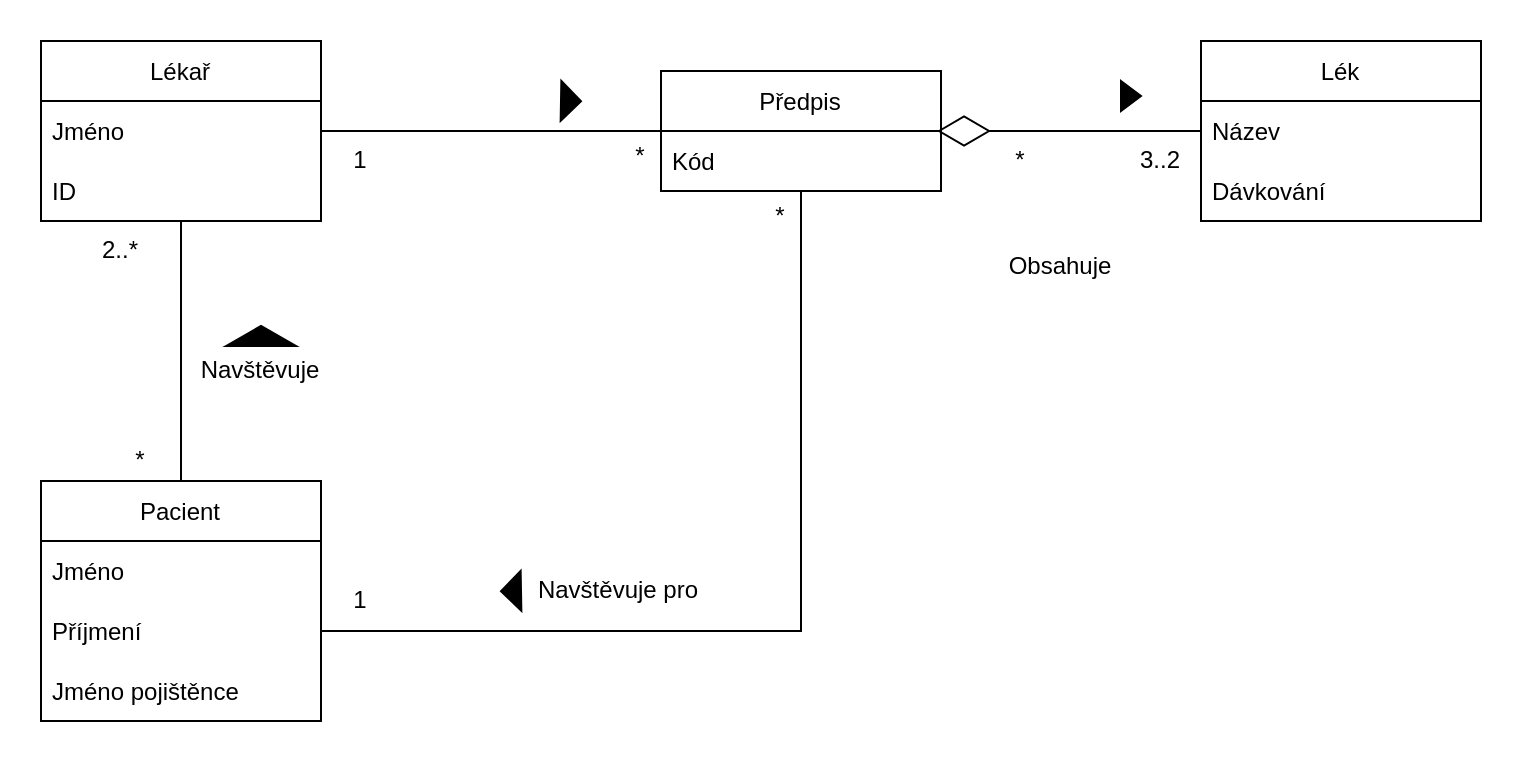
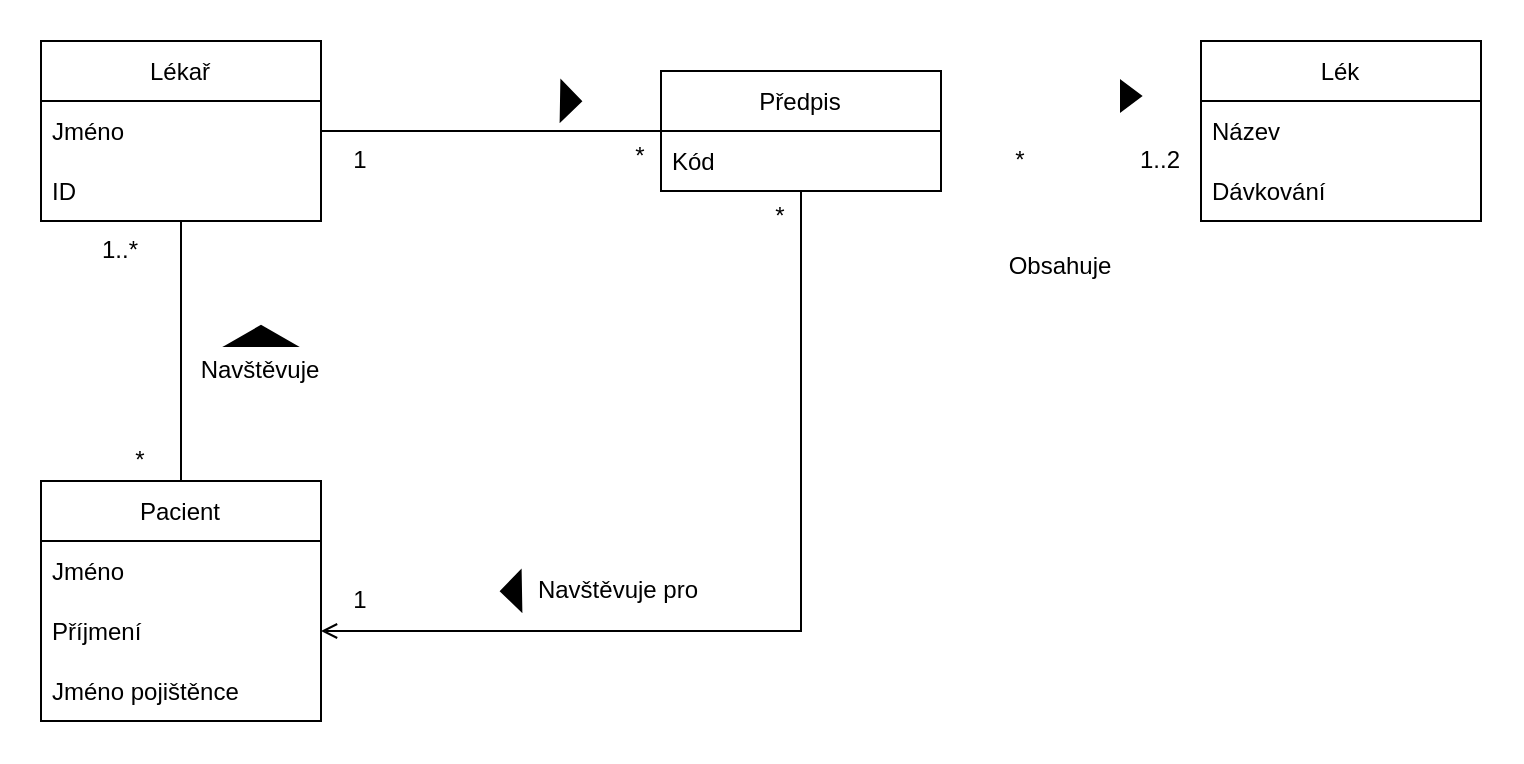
edge "Název" -> "Kód": removed
node "3..2": label "3..2" -> "1..2"
node "2..*": label "2..*" -> "1..*"
edge "Předpis" -- "Příjmení": arrowhead none -> open
